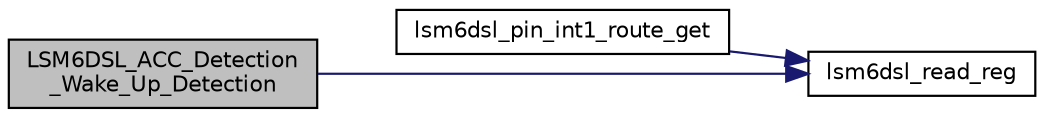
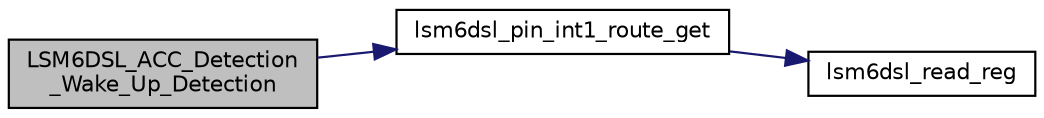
edge "LSM6DSL_ACC_Detection _Wake_Up_Detection" -> "lsm6dsl_read_reg": now "LSM6DSL_ACC_Detection _Wake_Up_Detection" -> "lsm6dsl_pin_int1_route_get"
